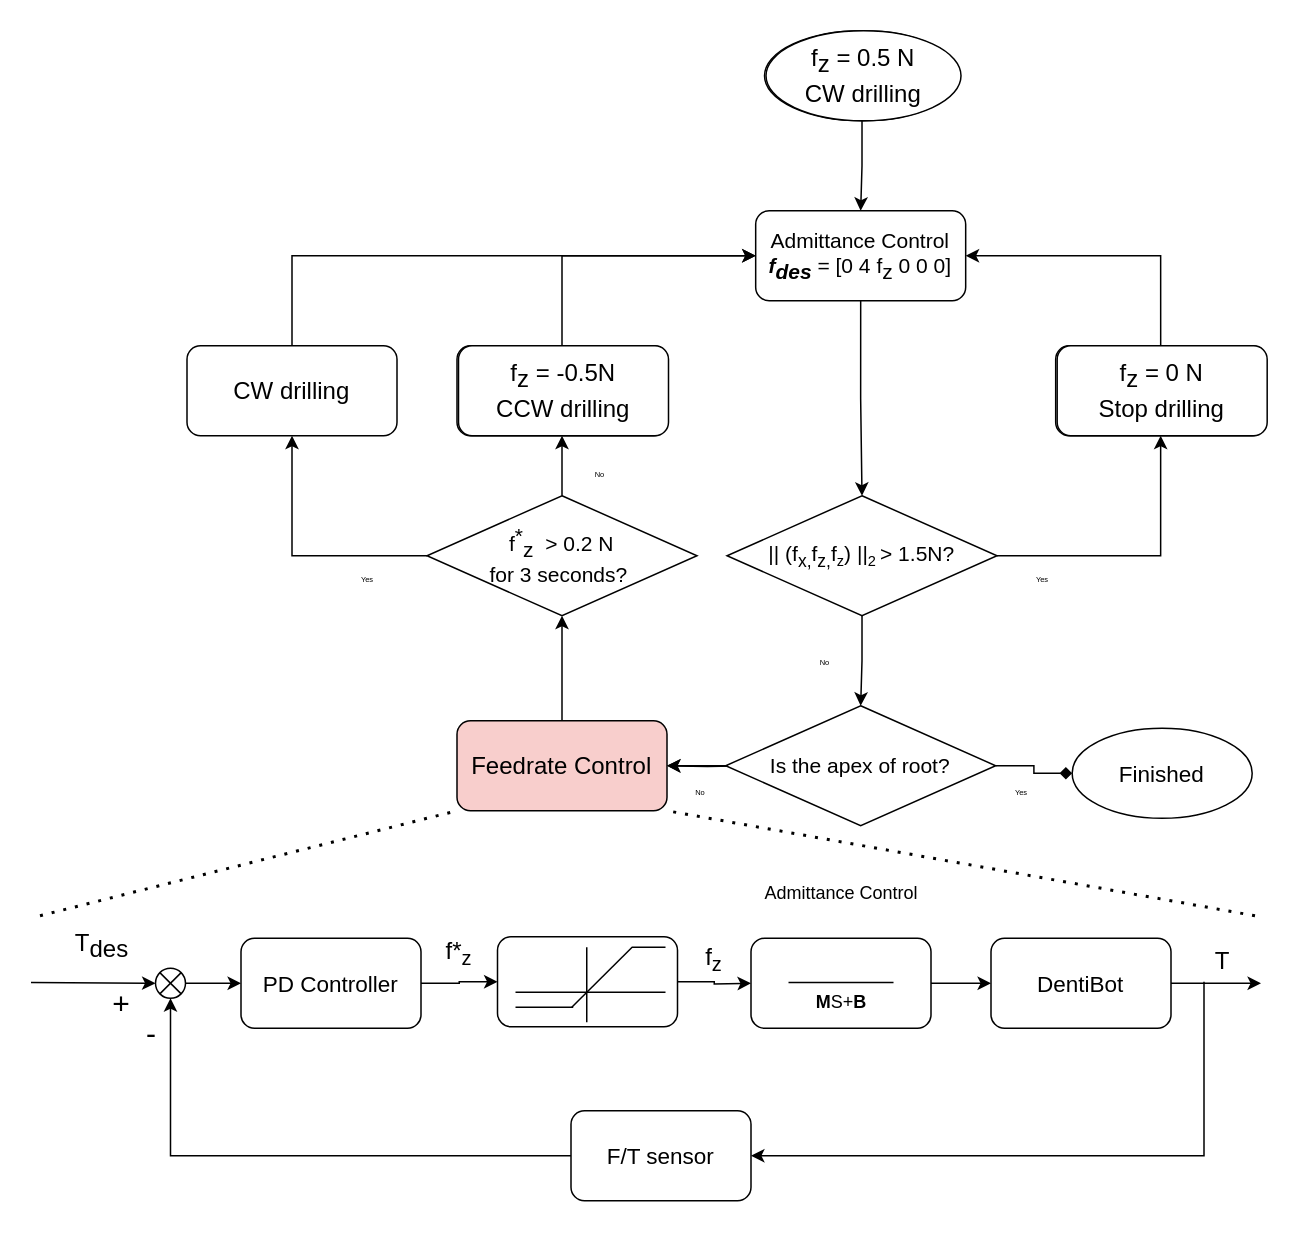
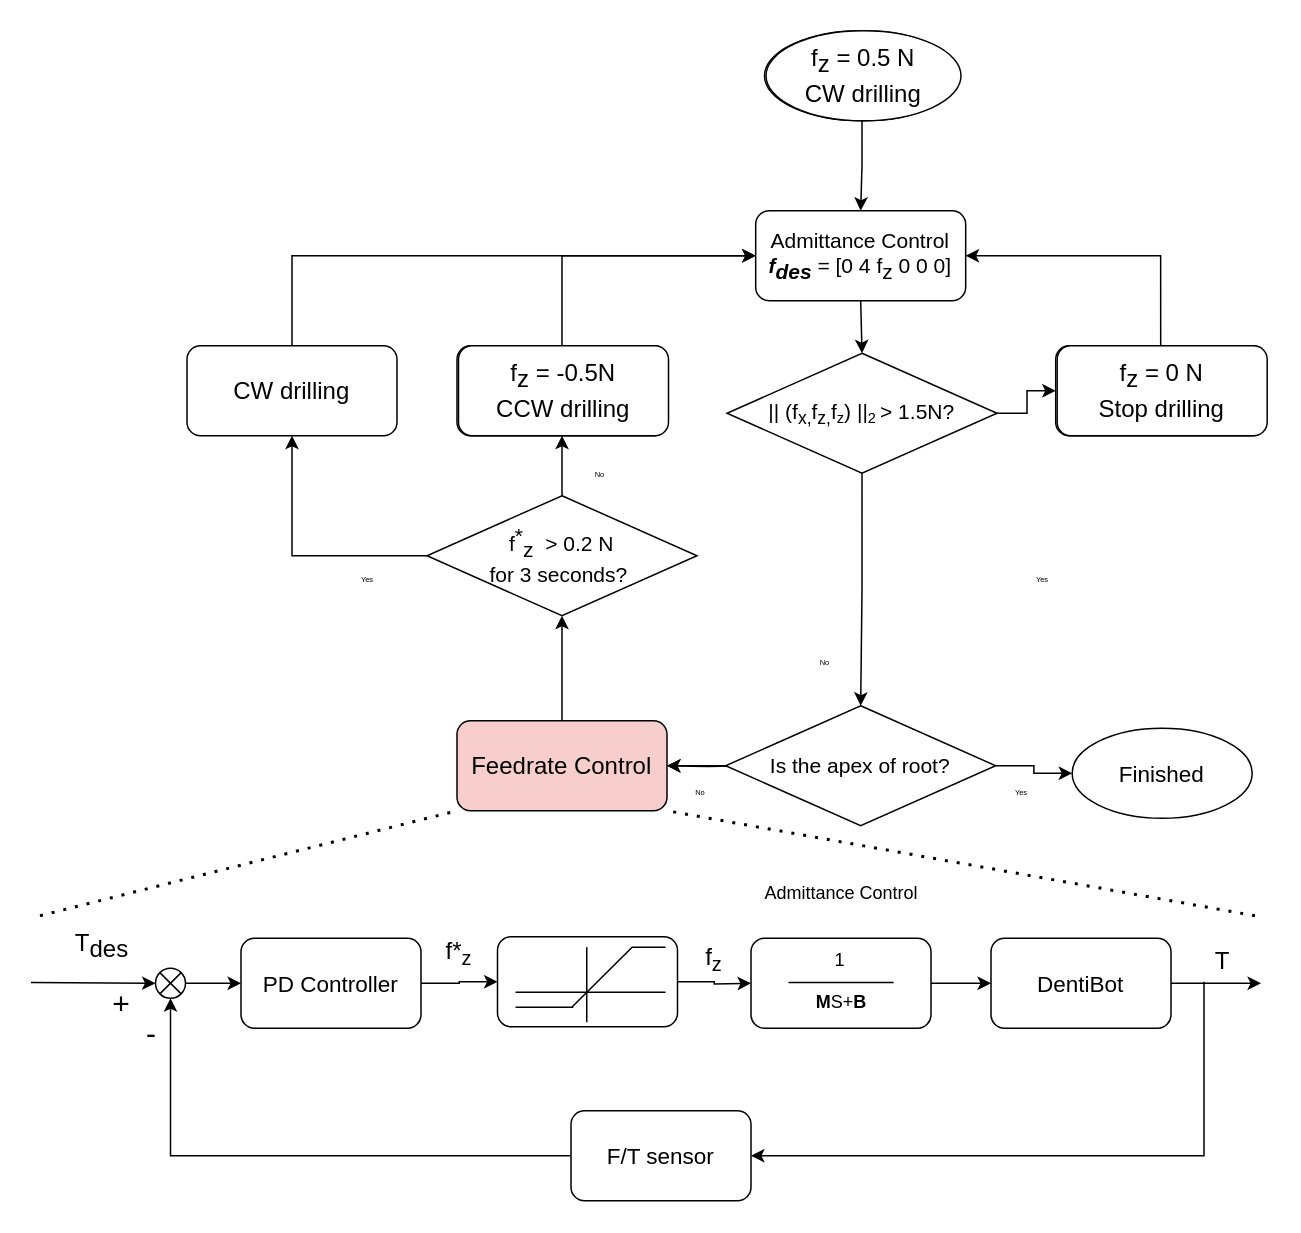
node "|| (fx,fz,fz) ||2 > 1.5N?": moved (862, 556) -> (862, 413)
edge "Is the apex of root?" -> "Finished": arrowhead diamond -> classic
node "1": added
